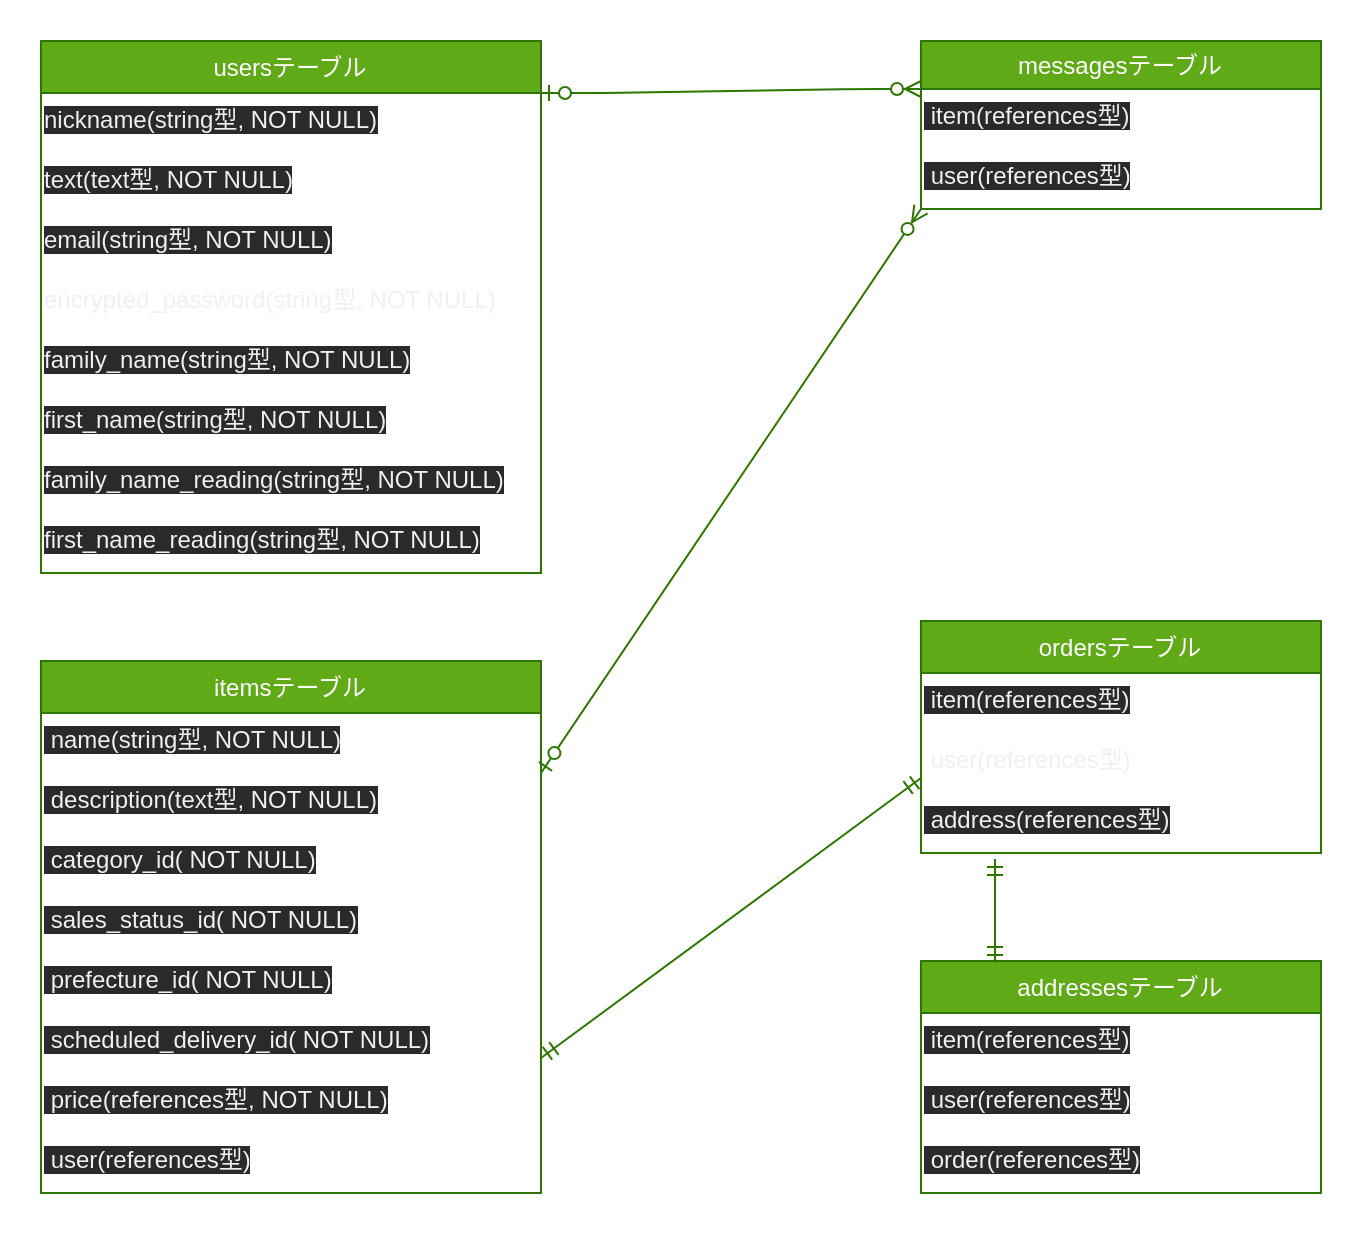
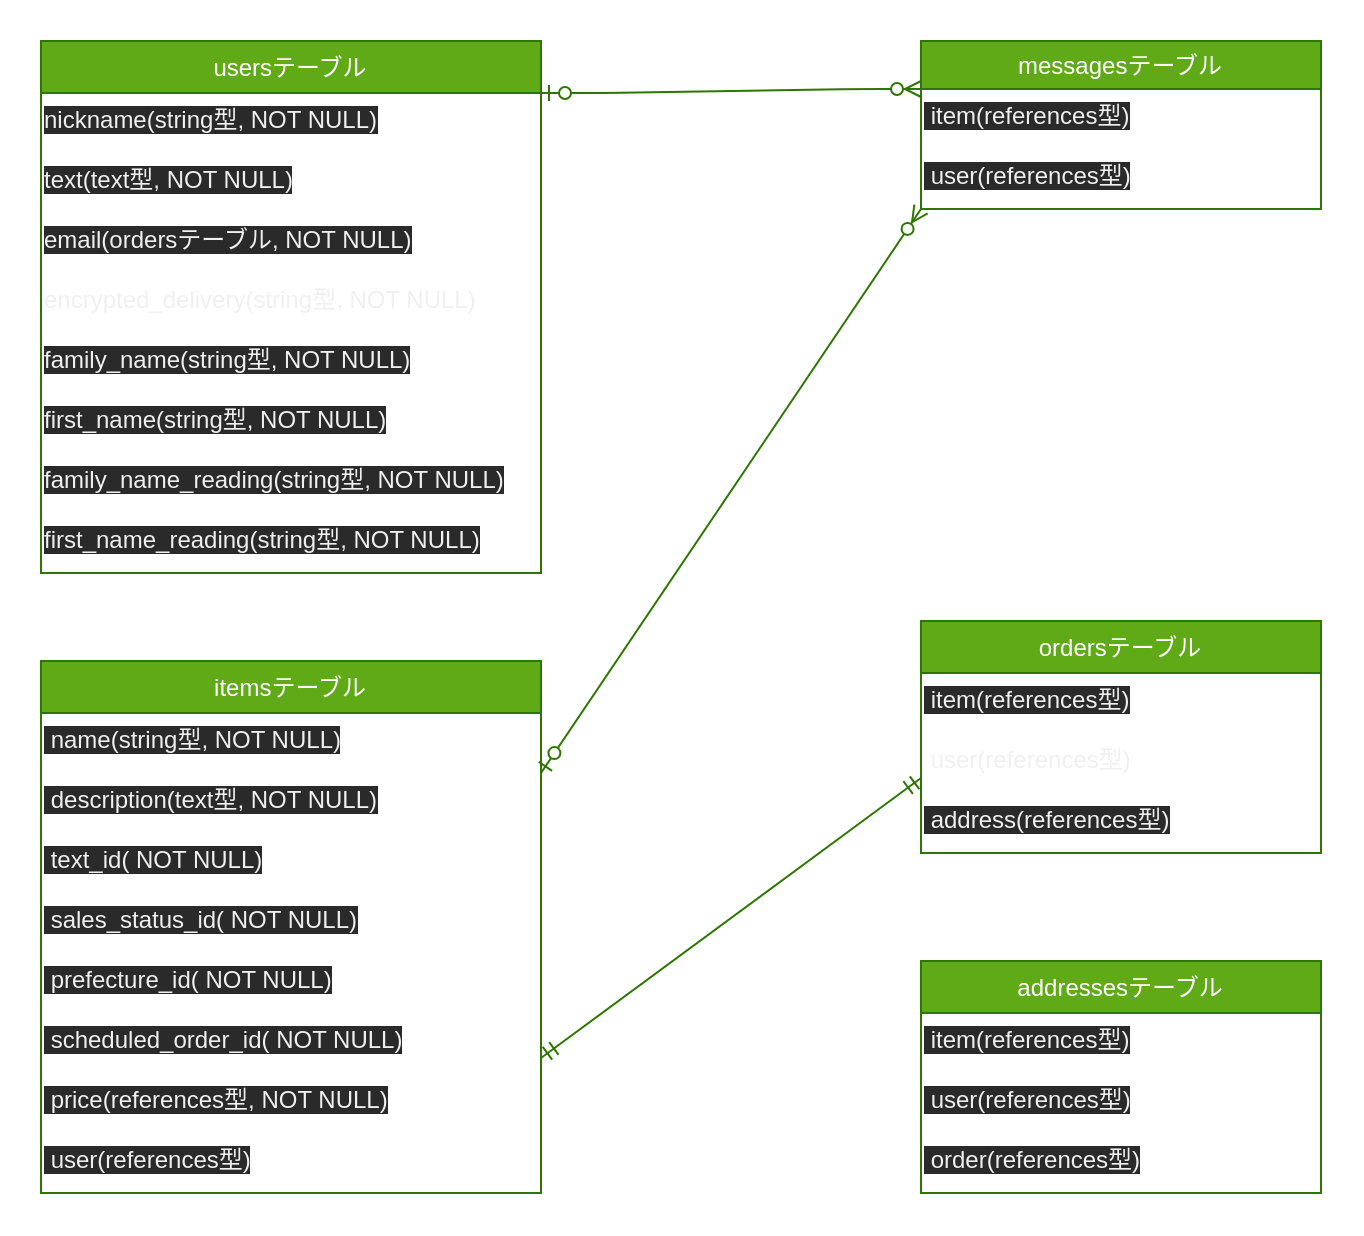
node "email(string型, NOT NULL)": label "email(string型, NOT NULL)" -> "email(ordersテーブル, NOT NULL)"
node "encrypted_password(string型, NOT NULL)": label "encrypted_password(string型, NOT NULL)" -> "encrypted_delivery(string型, NOT NULL)"
node "category_id( NOT NULL)": label "category_id( NOT NULL)" -> "text_id( NOT NULL)"
edge "address(references型)" -- "addressesテーブル": removed
node "scheduled_delivery_id( NOT NULL)": label "scheduled_delivery_id( NOT NULL)" -> "scheduled_order_id( NOT NULL)"
